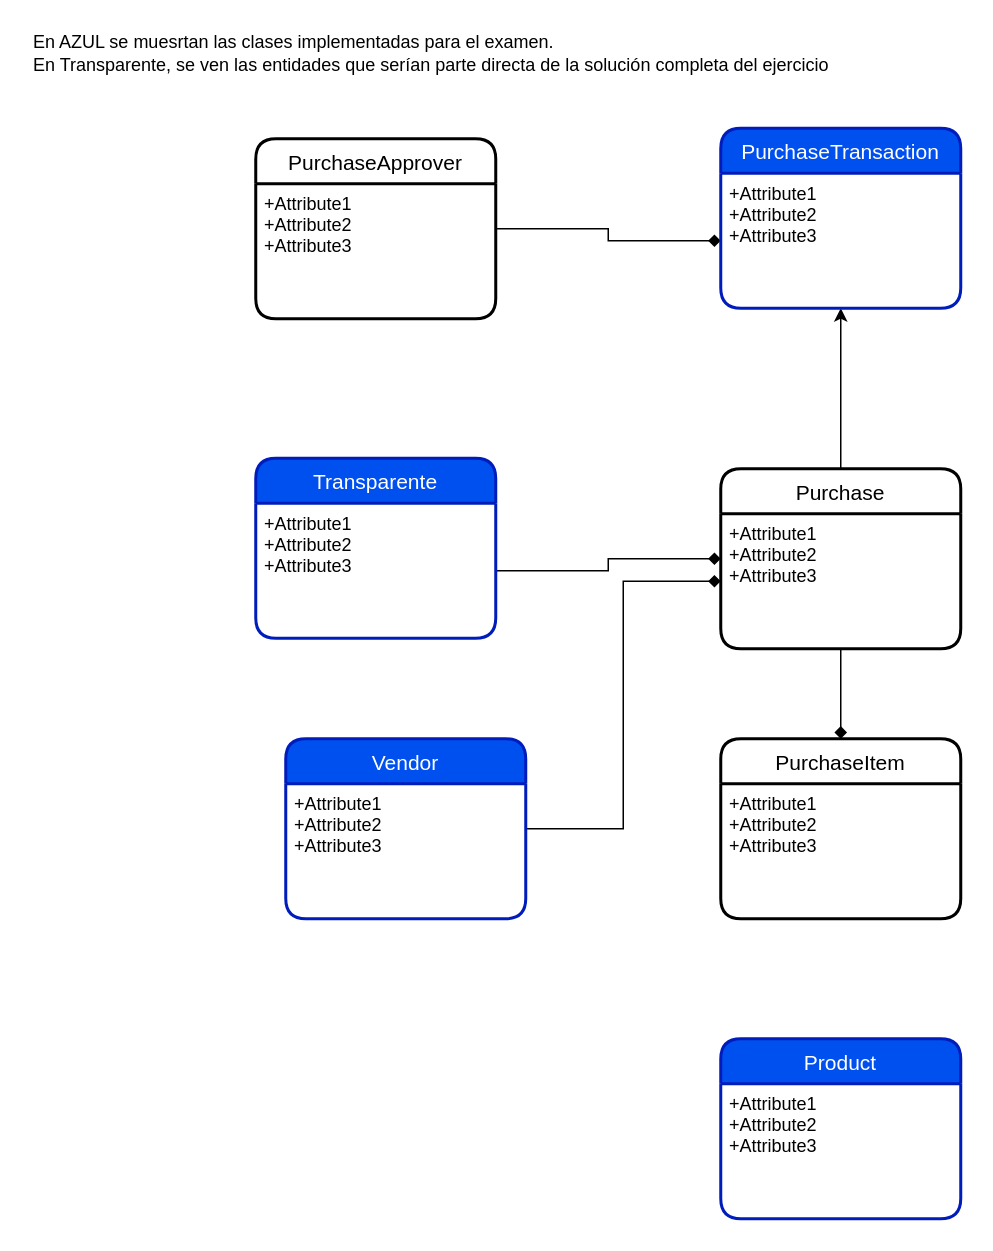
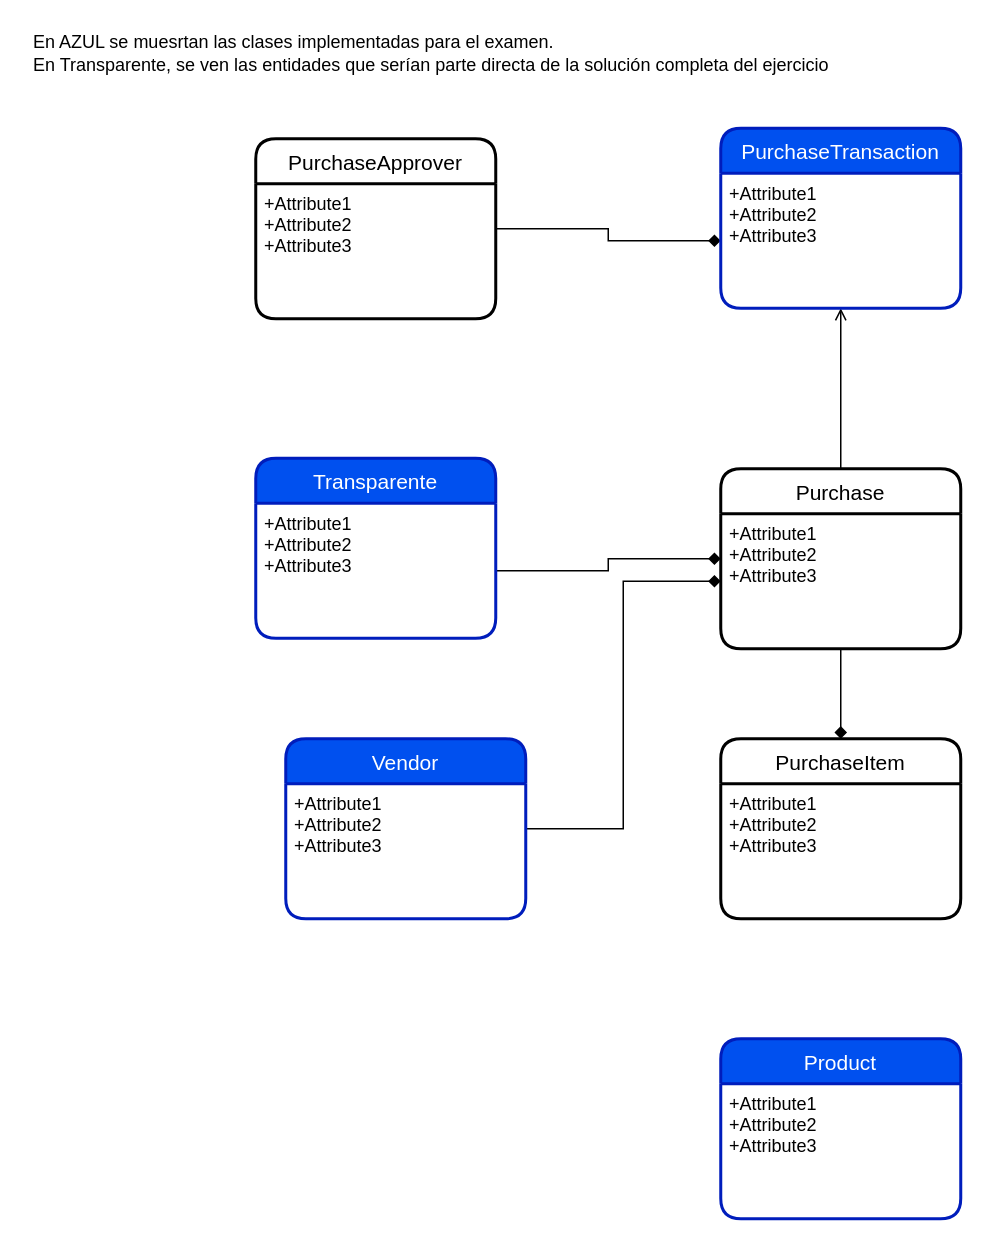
edge "Purchase" -> "PurchaseTransaction": arrowhead classic -> open
